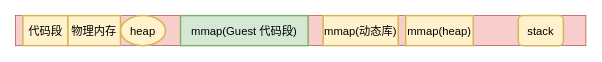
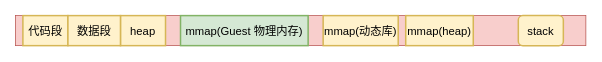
node "物理内存": label "物理内存" -> "数据段"
node "heap": shape ellipse -> rectangle
node "mmap(Guest 代码段)": label "mmap(Guest 代码段)" -> "mmap(Guest 物理内存)"
